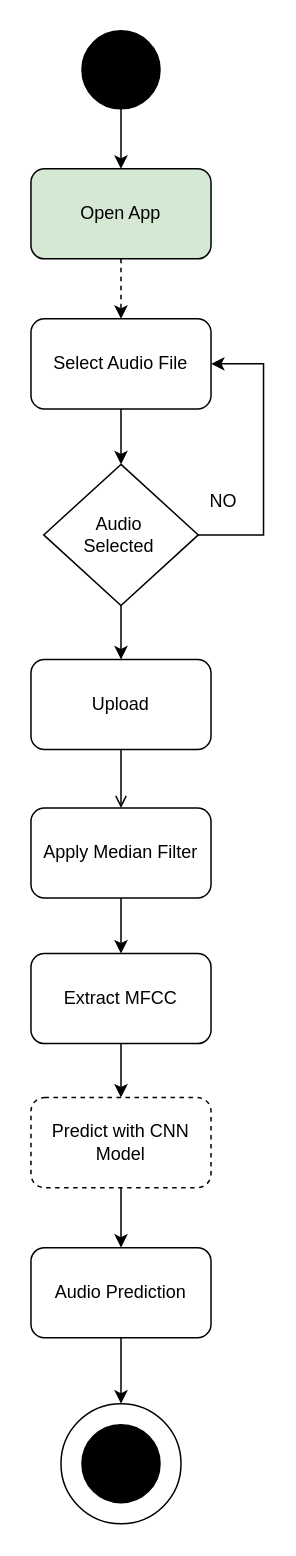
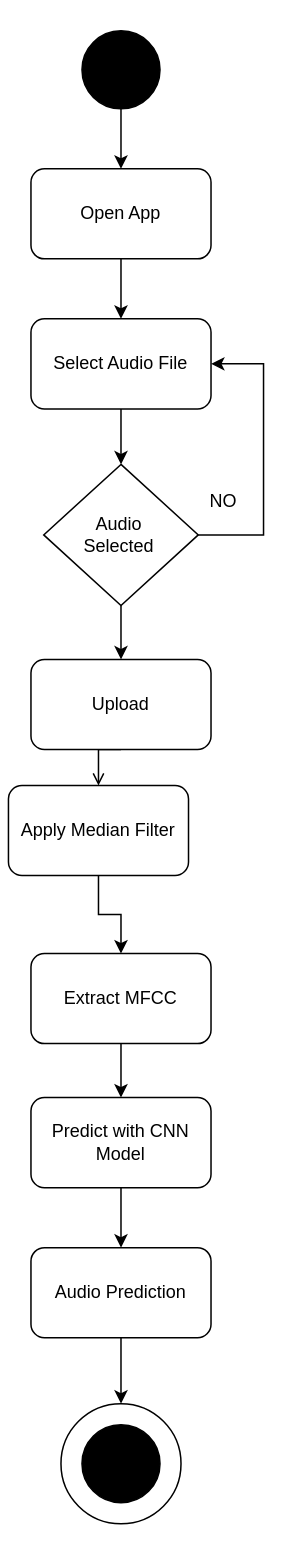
node "Open App": fillcolor #d5e8d4 -> #ffffff
edge "Open App" -> "Select Audio File": style dashed -> solid
node "Apply Median Filter": moved (121, 853) -> (98, 830)
node "Predict with CNN Model": style dashed -> solid
